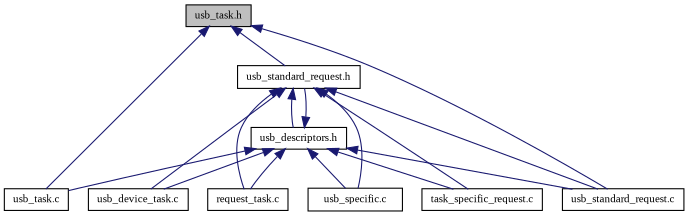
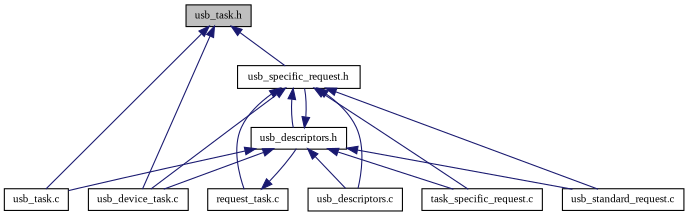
node "usb_standard_request.h": label "usb_standard_request.h" -> "usb_specific_request.h"
edge "usb_standard_request.c" -> "usb_task.h": now "usb_device_task.c" -> "usb_task.h"
edge "request_task.c" -> "usb_descriptors.h": reversed
node "usb_specific.c": label "usb_specific.c" -> "usb_descriptors.c"
